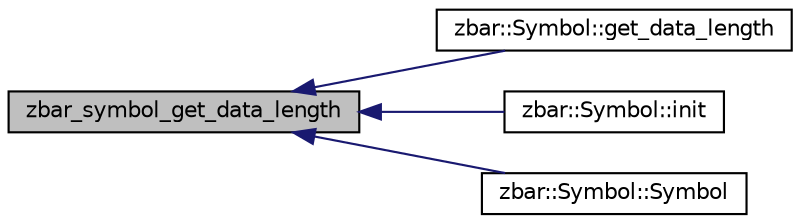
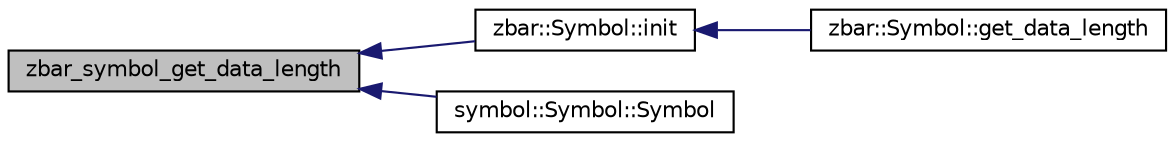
edge "zbar::Symbol::get_data_length" -> "zbar_symbol_get_data_length": now "zbar::Symbol::get_data_length" -> "zbar::Symbol::init"
node "zbar::Symbol::Symbol": label "zbar::Symbol::Symbol" -> "symbol::Symbol::Symbol"
